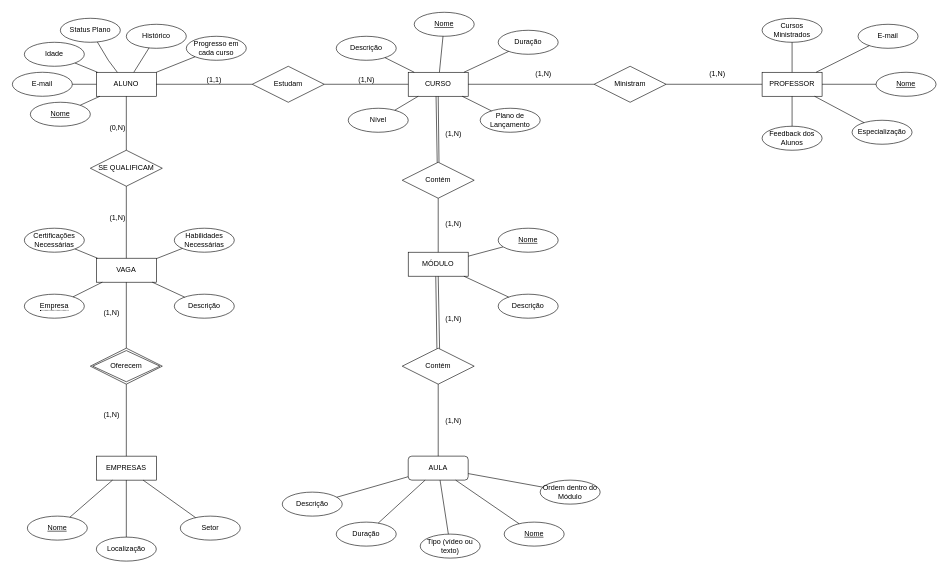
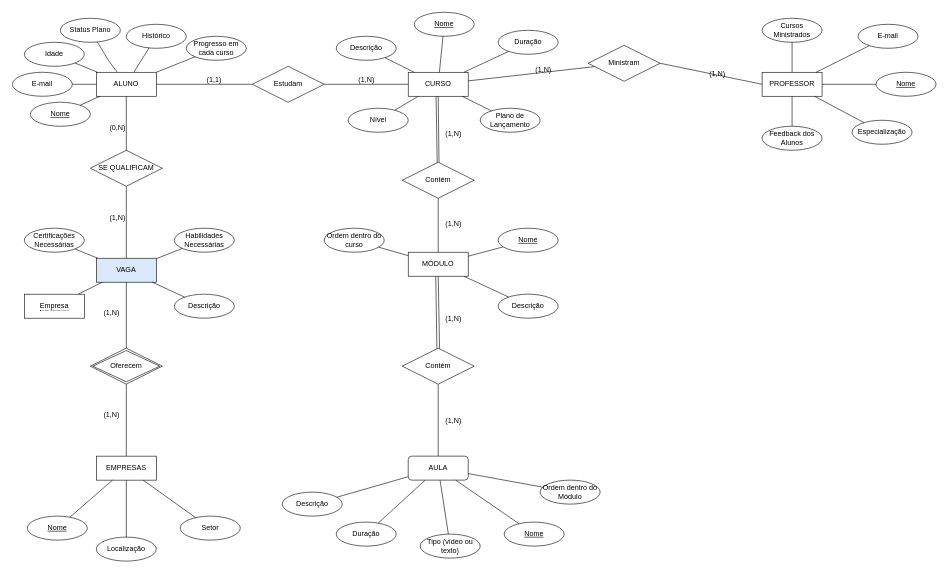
node "Ministram": moved (630, 84) -> (624, 63)
node "Ordem dentro do curso": added
edge "Ordem dentro do curso" -- "MÓDULO": added
node "VAGA": fillcolor #ffffff -> #dae8fc
node "Empresa": shape ellipse -> rectangle
